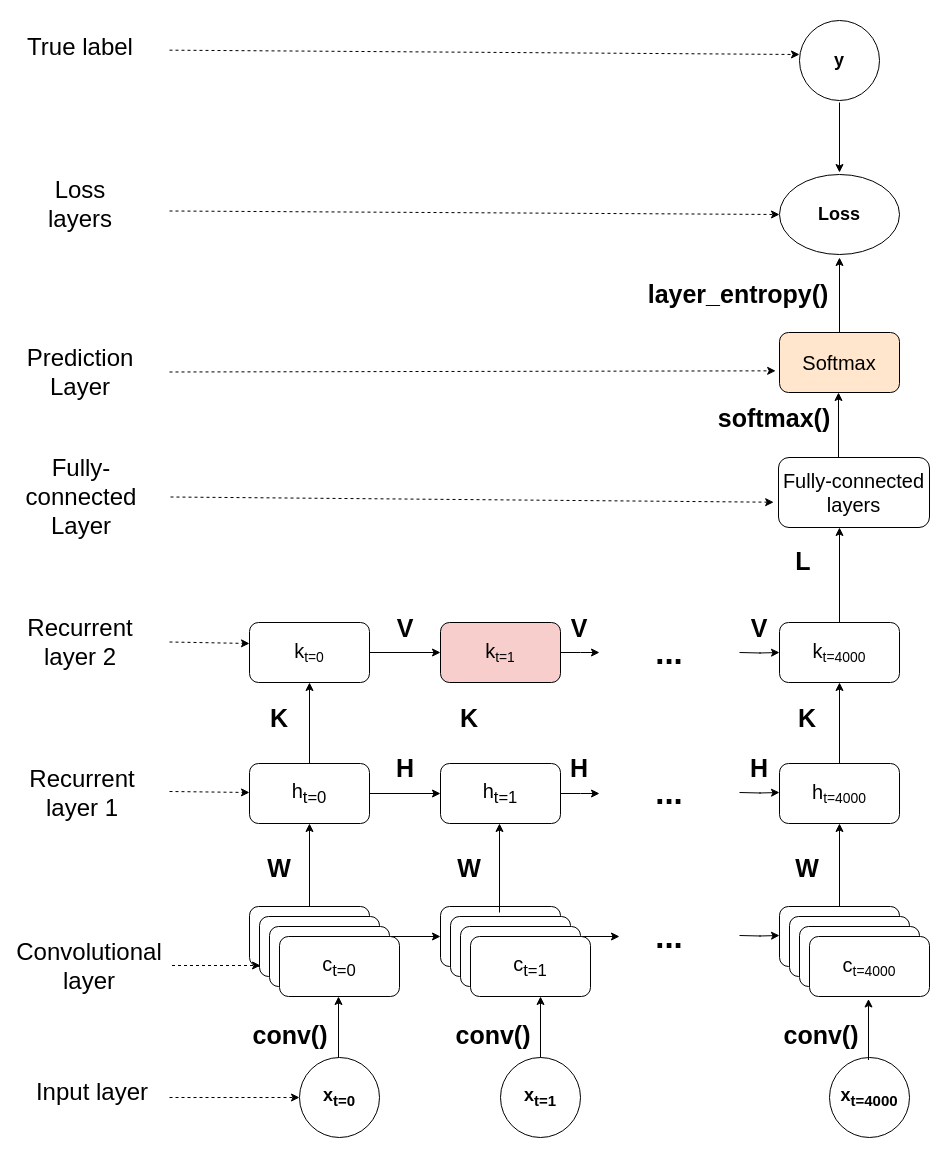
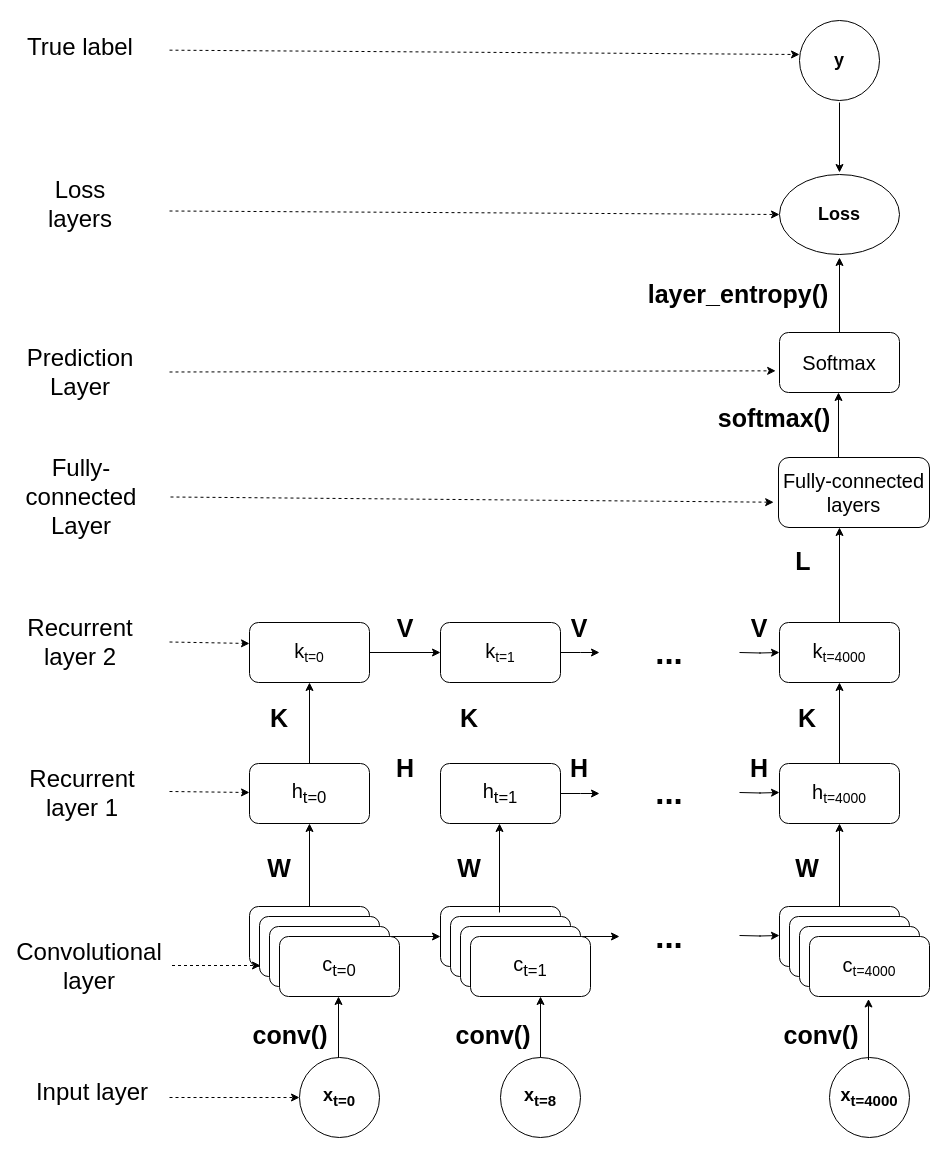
node "Softmax": fillcolor #ffe6cc -> #ffffff
node "kt=1": fillcolor #f8cecc -> #ffffff
edge "ht=0" -> "ht=1": removed
node "xt=1": label "xt=1" -> "xt=8"
